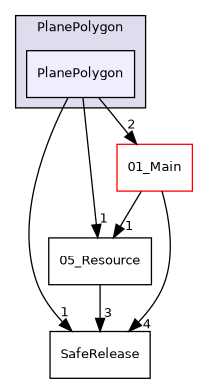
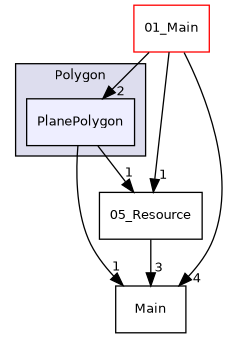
cluster "PlanePolygon": label "PlanePolygon" -> "Polygon"
edge "PlanePolygon" -> "01_Main": reversed
node "SafeRelease": label "SafeRelease" -> "Main"
